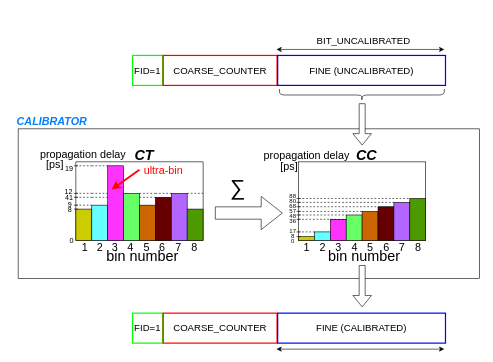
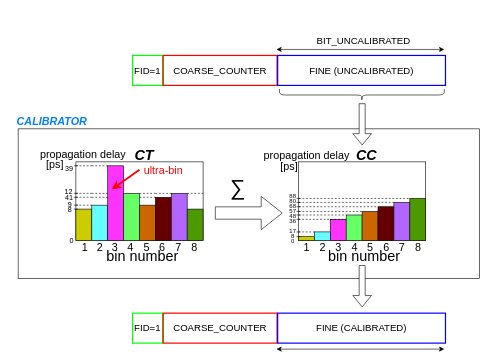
node "19": label "19" -> "39"
